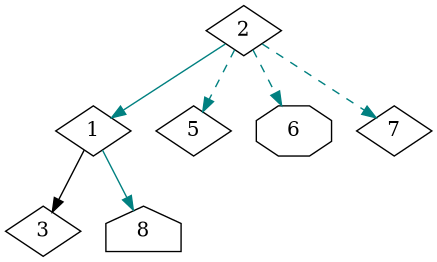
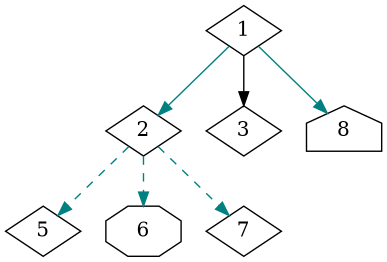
edge "2" -> "1": reversed
